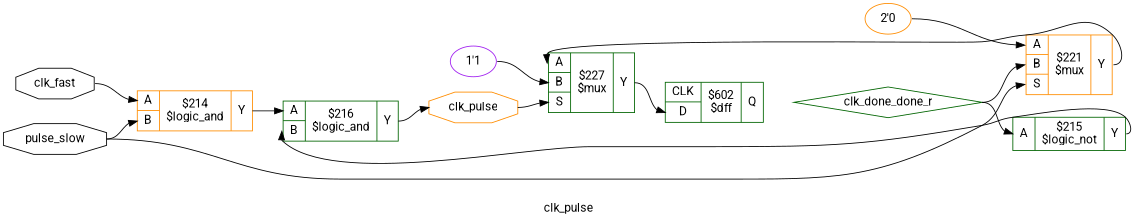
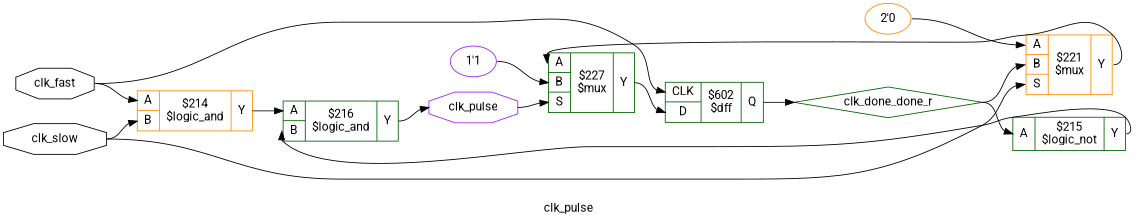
edge "clk_fast" -> "CLK": added
edge "CLK" -> "clk_done_done_r": added
node "clk_pulse": color darkorange -> purple
node "pulse_slow": label "pulse_slow" -> "clk_slow"
